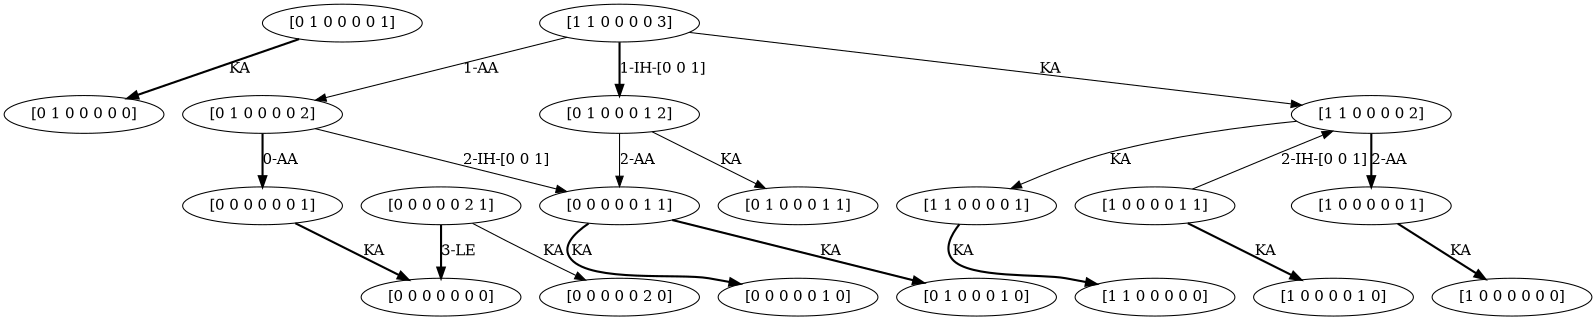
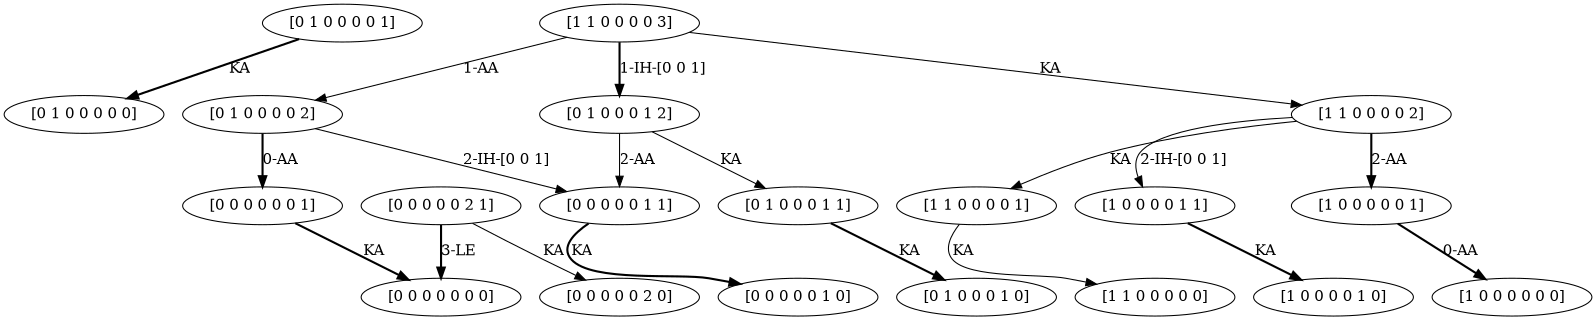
edge "[1 0 0 0 0 1 1]" -> "[1 1 0 0 0 0 2]": reversed
edge "[0 0 0 0 0 1 1]" -> "[0 1 0 0 0 1 0]": now "[0 1 0 0 0 1 1]" -> "[0 1 0 0 0 1 0]"
edge "[1 0 0 0 0 0 1]" -> "[1 0 0 0 0 0 0]": label "KA" -> "0-AA"
edge "[1 1 0 0 0 0 1]" -> "[1 1 0 0 0 0 0]": style bold -> solid
